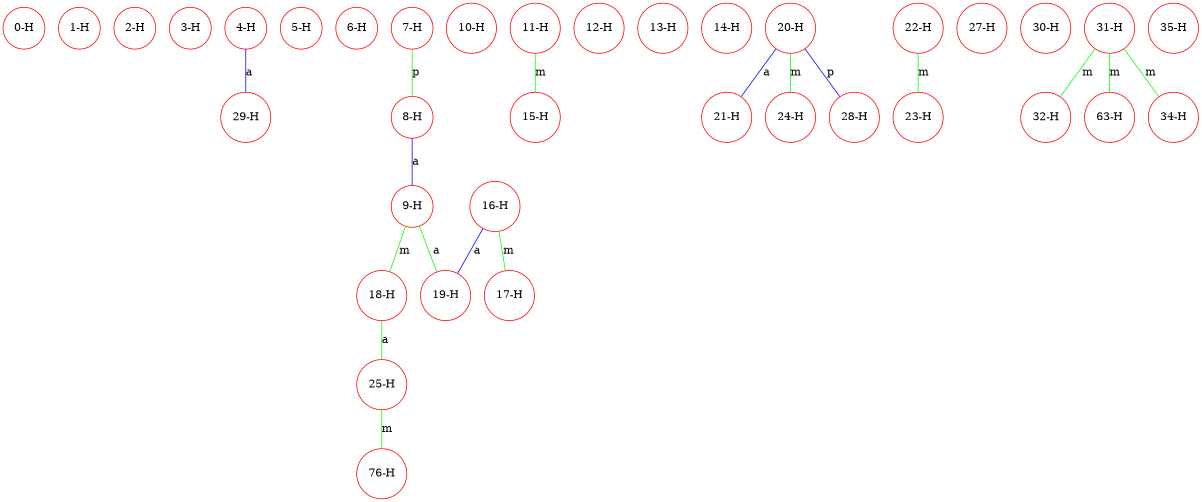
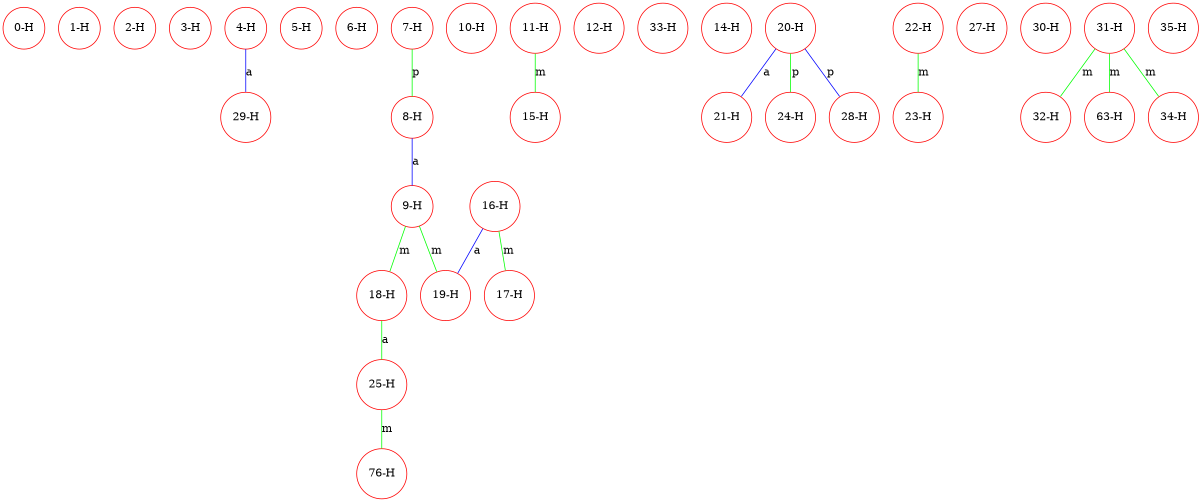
node "13-H": label "13-H" -> "33-H"
edge "20-H" -- "24-H": label "m" -> "p"
edge "9-H" -- "19-H": label "a" -> "m"
